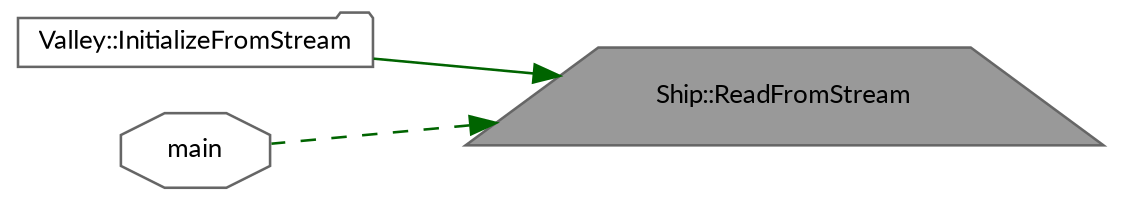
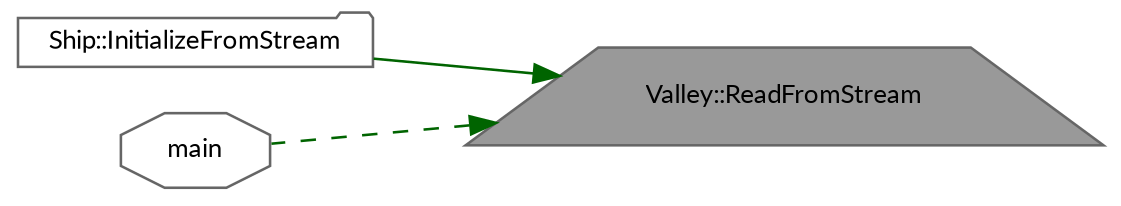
node "Valley::InitializeFromStream": label "Valley::InitializeFromStream" -> "Ship::InitializeFromStream"
node "Ship::ReadFromStream": label "Ship::ReadFromStream" -> "Valley::ReadFromStream"
